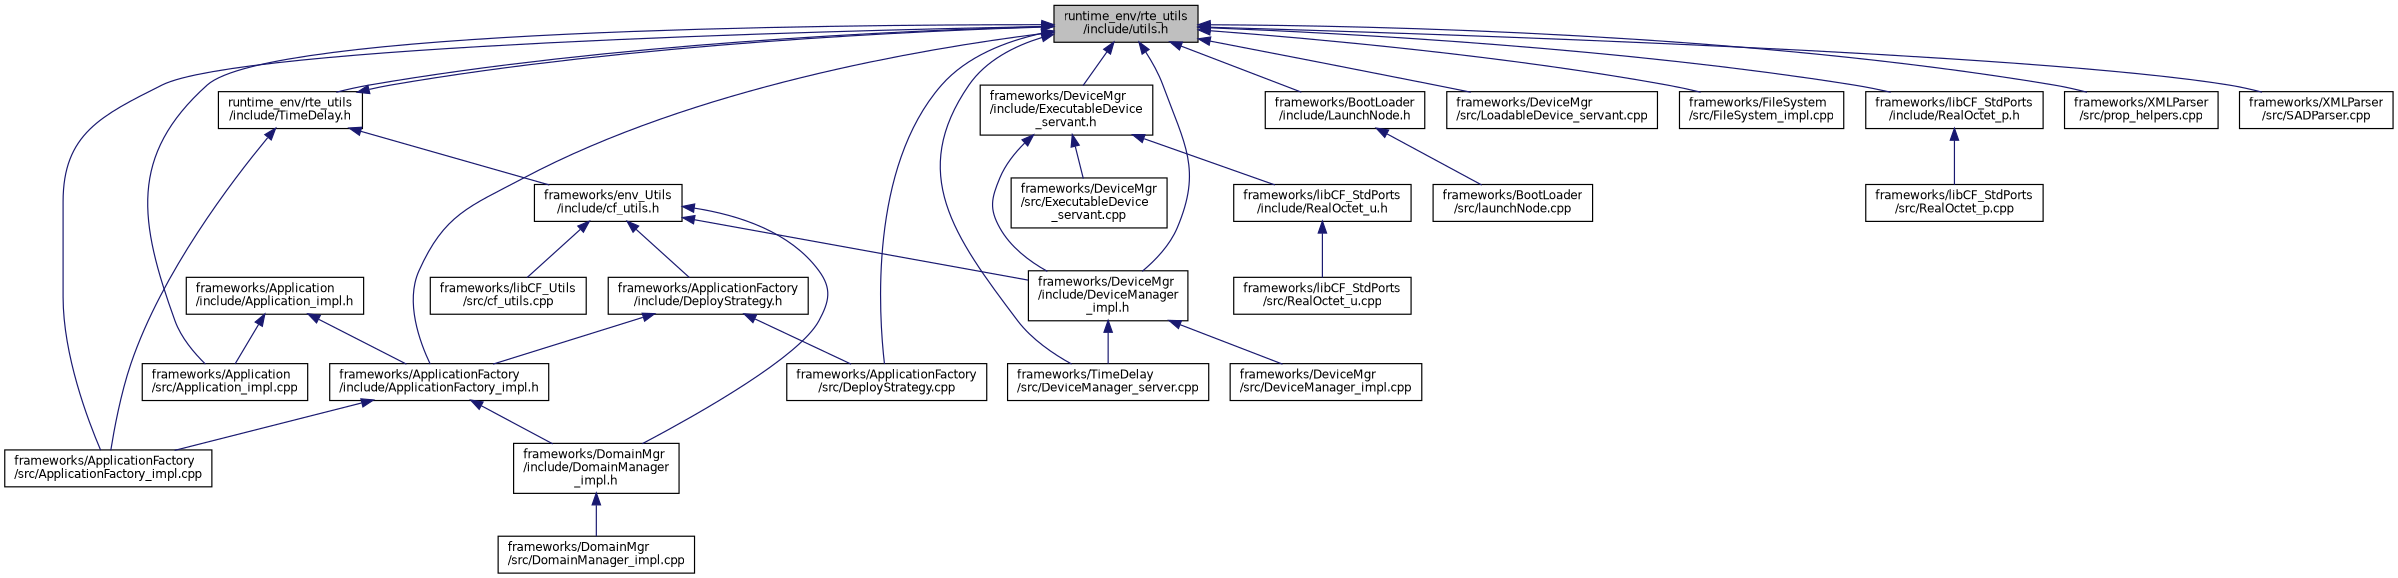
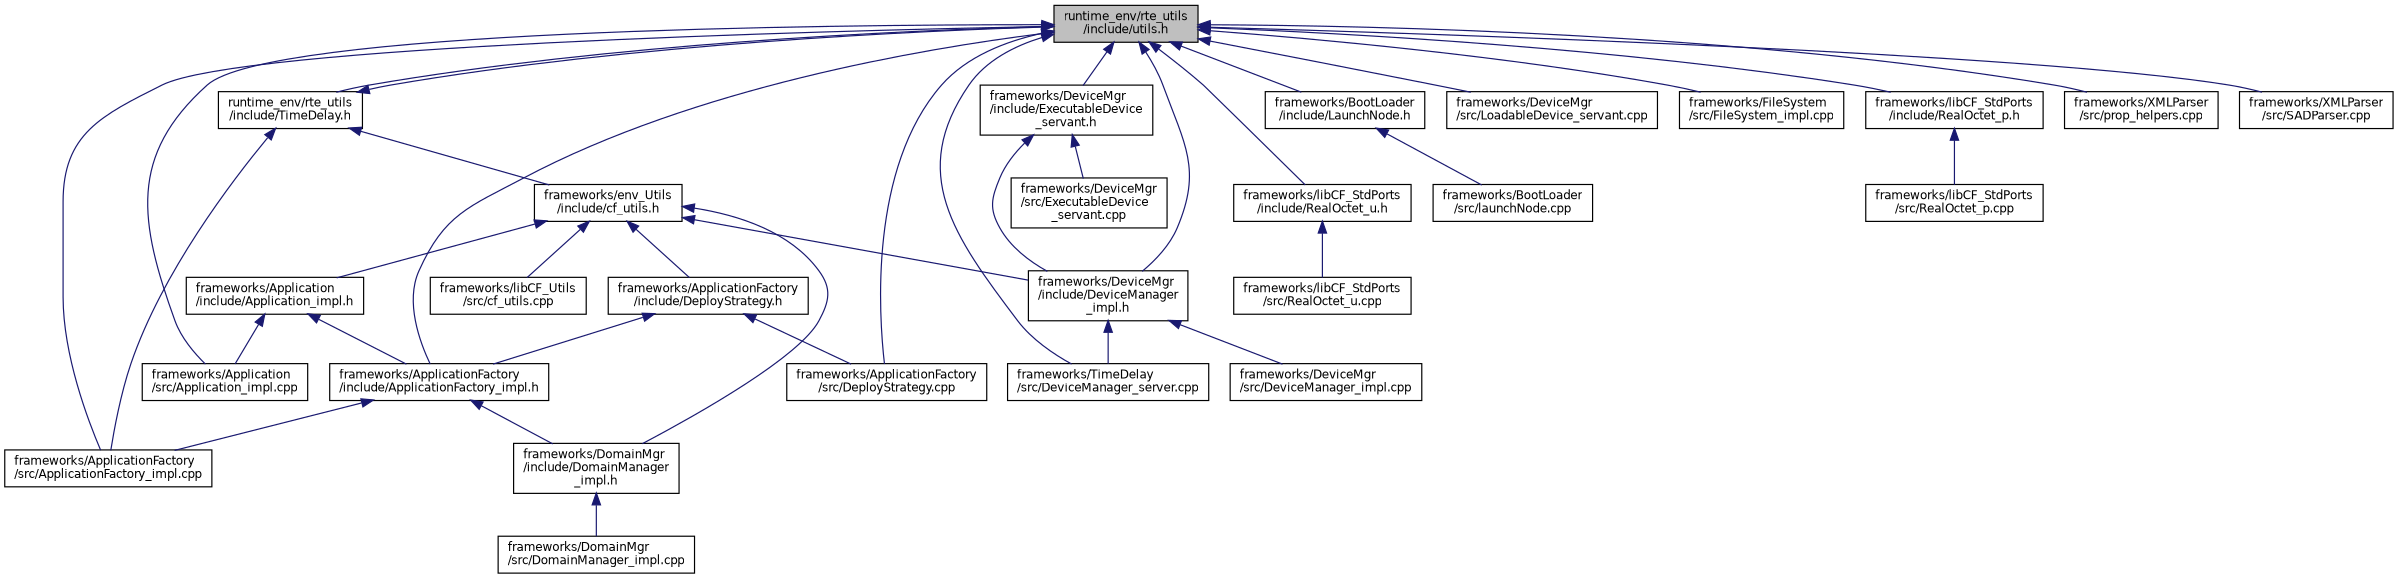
edge "frameworks/libCF_StdPorts /include/RealOctet_u.h" -> "frameworks/DeviceMgr /include/ExecutableDevice _servant.h": now "frameworks/libCF_StdPorts /include/RealOctet_u.h" -> "runtime_env/rte_utils /include/utils.h"
edge "frameworks/Application /include/Application_impl.h" -> "frameworks/env_Utils /include/cf_utils.h": added
